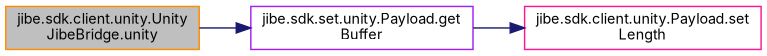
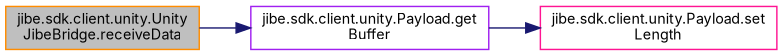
node "jibe.sdk.client.unity.Unity JibeBridge.unity": label "jibe.sdk.client.unity.Unity JibeBridge.unity" -> "jibe.sdk.client.unity.Unity JibeBridge.receiveData"
node "jibe.sdk.set.unity.Payload.get Buffer": label "jibe.sdk.set.unity.Payload.get Buffer" -> "jibe.sdk.client.unity.Payload.get Buffer"
